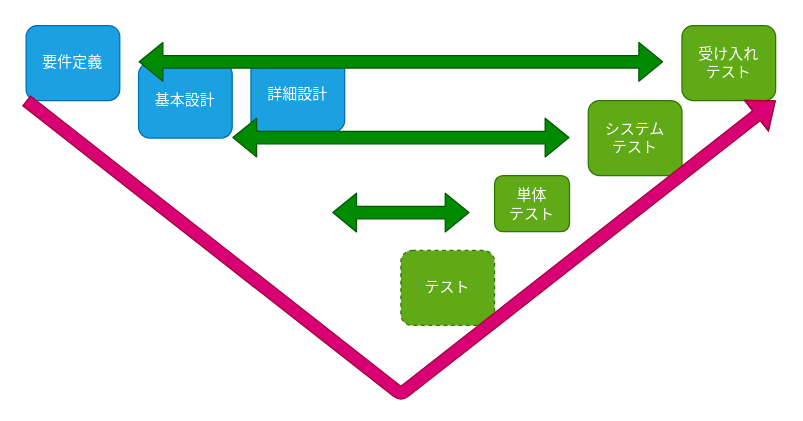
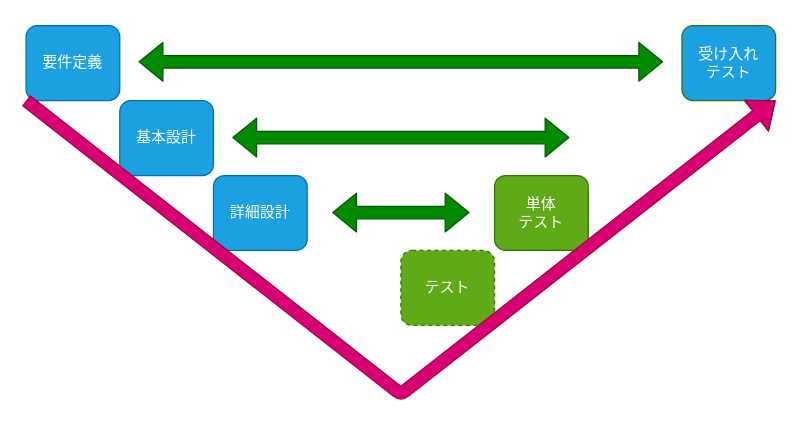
node "受け入れ テスト": fillcolor #60a917 -> #1ba1e2
node "詳細設計": moved (298, 94) -> (260, 213)
node "基本設計": moved (185, 101) -> (166, 138)
node "システム テスト": removed
node "単体 テスト": size 75x56 -> 94x75
